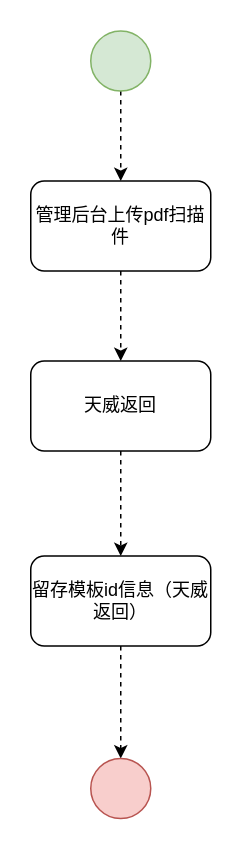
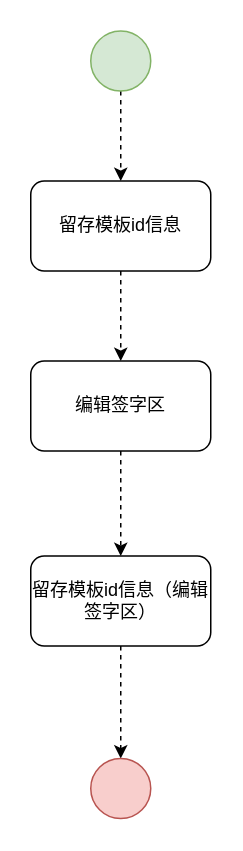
node "管理后台上传pdf扫描件": label "管理后台上传pdf扫描件" -> "留存模板id信息"
node "天威返回": label "天威返回" -> "编辑签字区"
node "留存模板id信息（天威返回）": label "留存模板id信息（天威返回）" -> "留存模板id信息（编辑签字区）"
